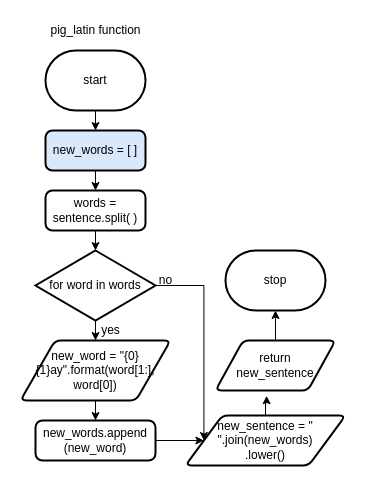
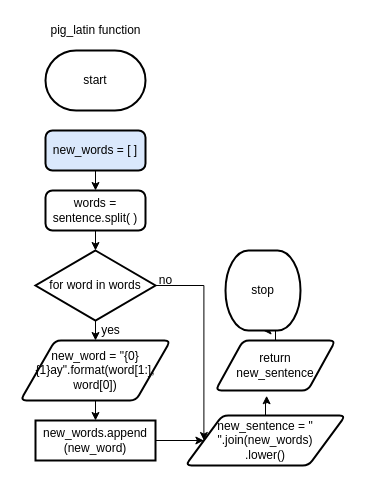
edge "start" -> "new_words = [ ]": removed
node "stop": size 100x60 -> 75x80
node "new_words.append (new_word)": shape rounded rectangle -> rectangle
